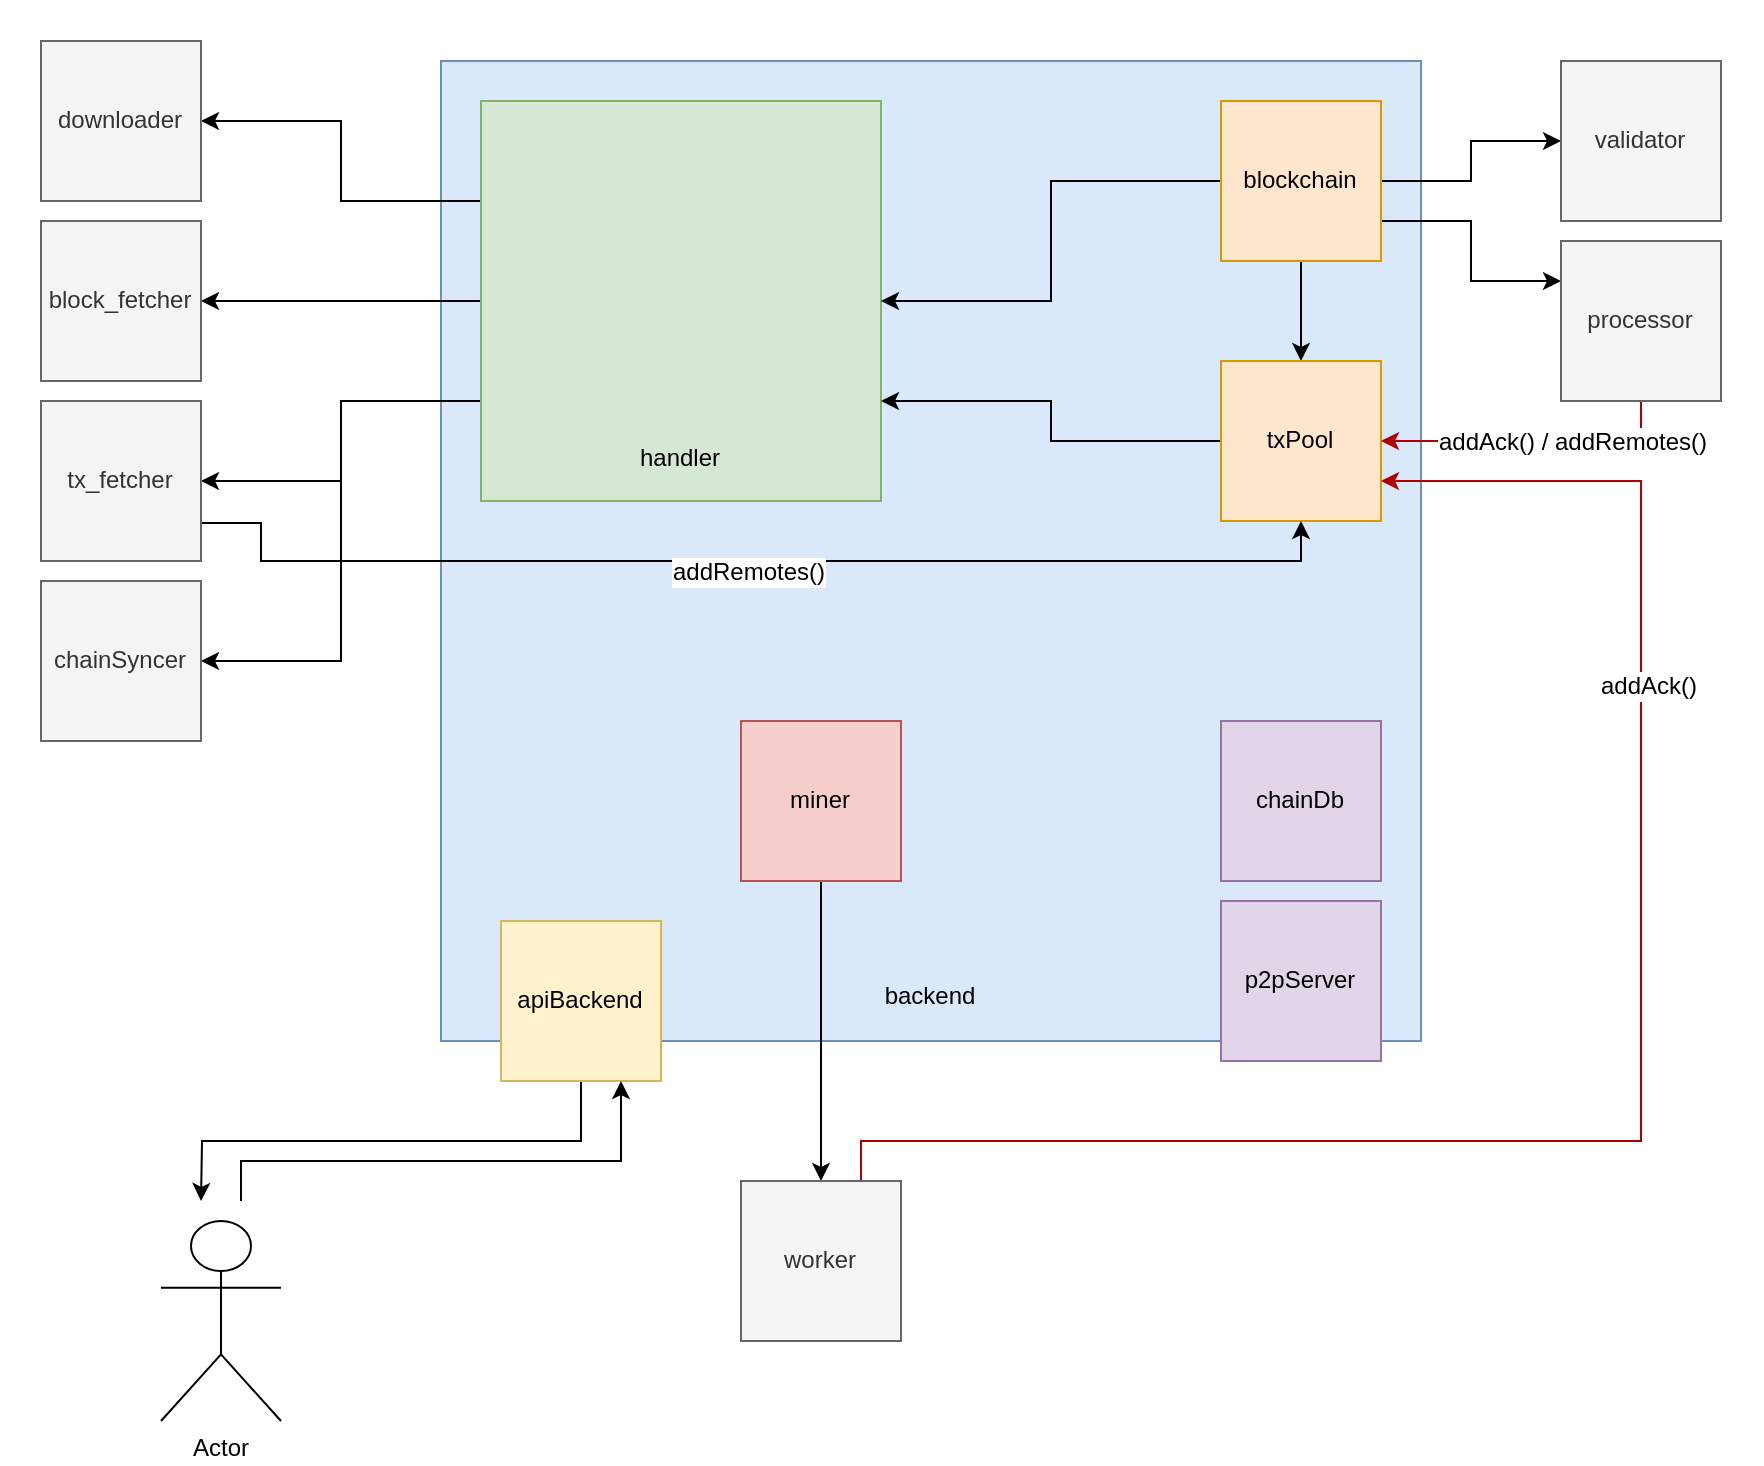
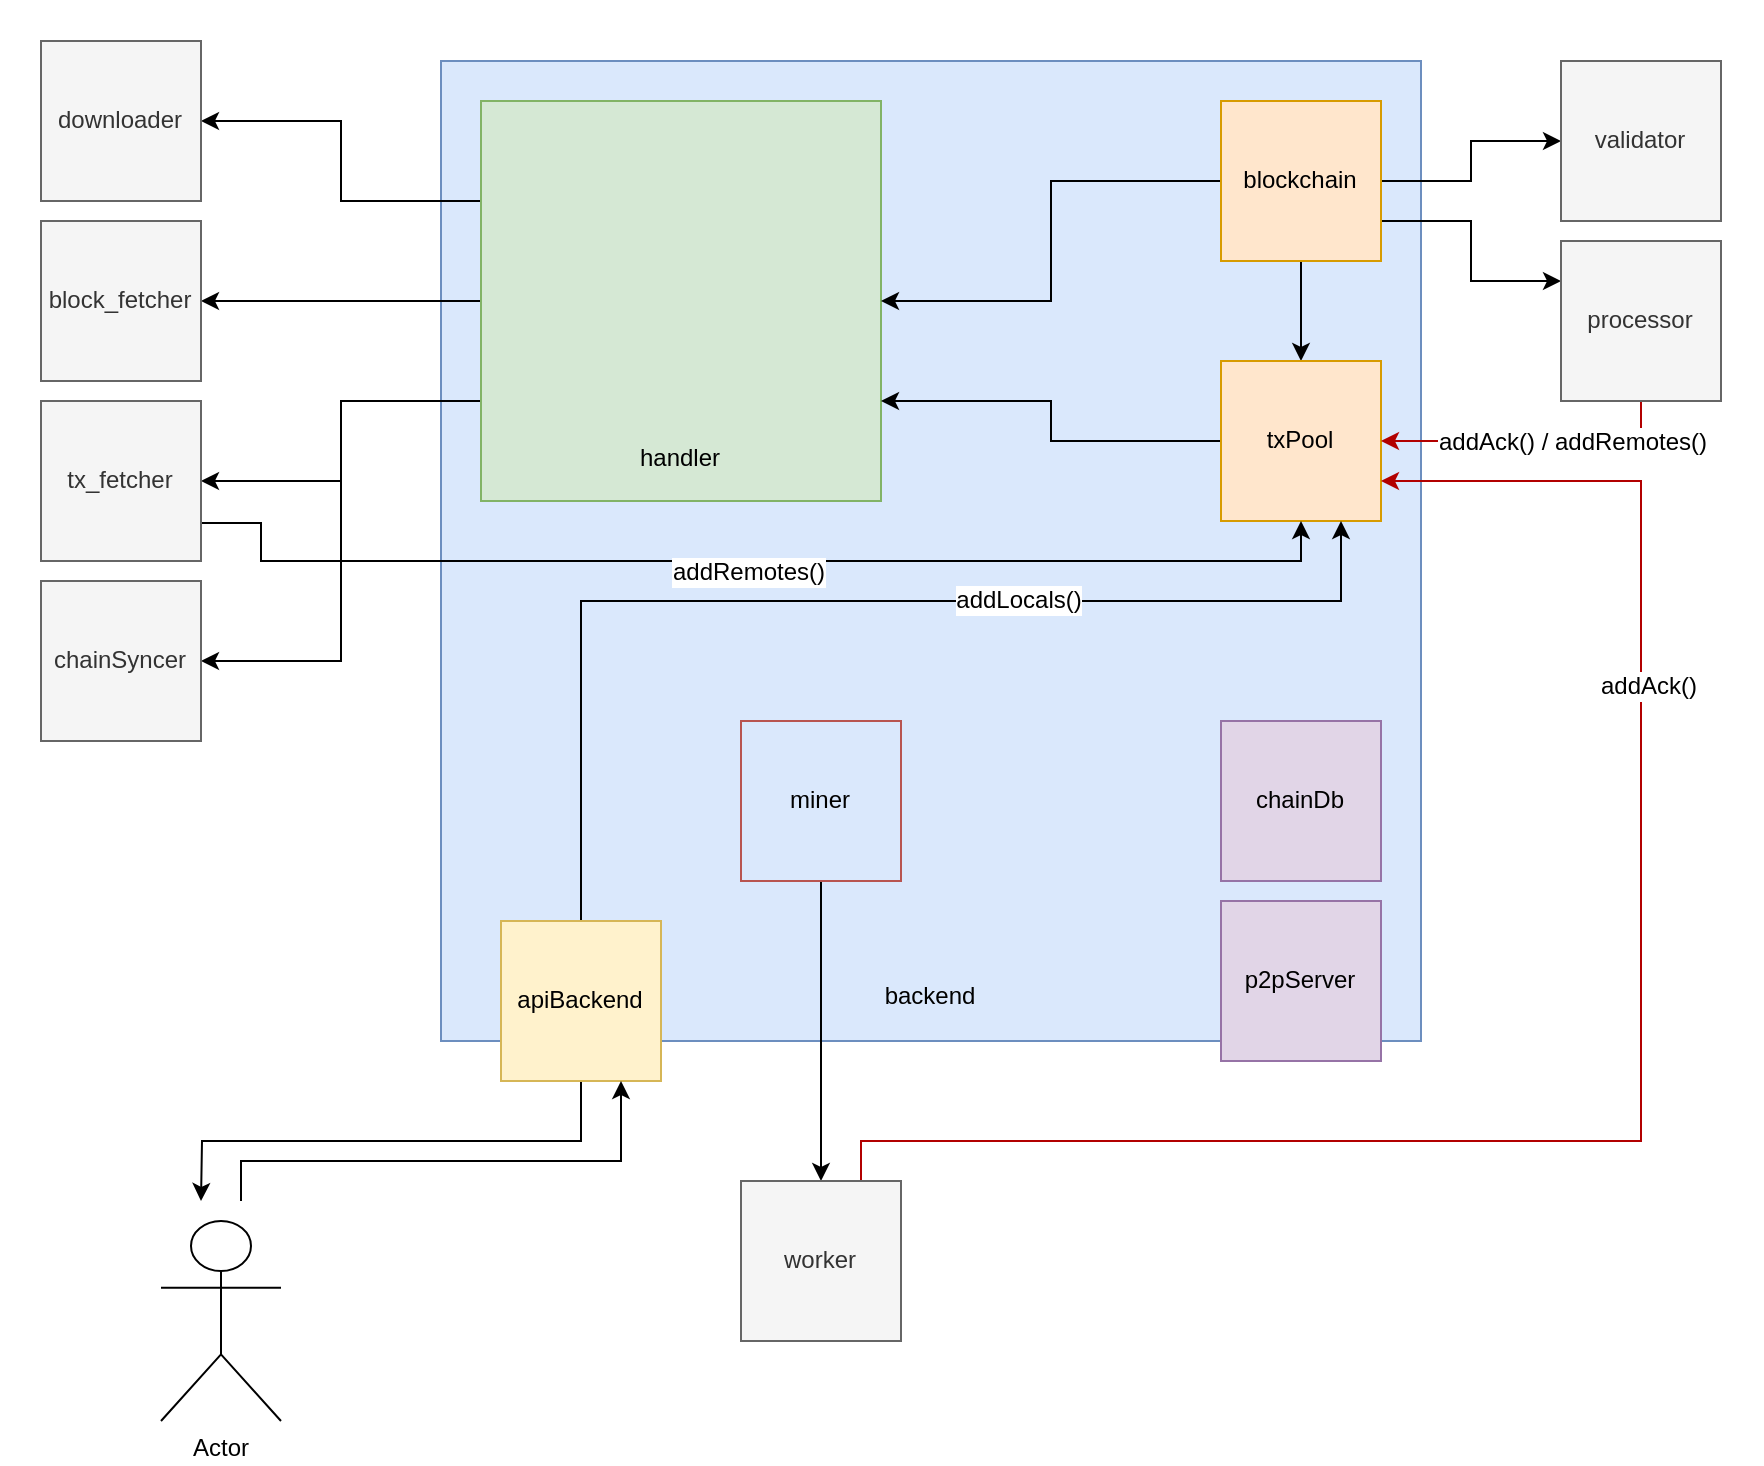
edge "apiBackend" -> "txPool": added, label "addLocals()"
node "miner": fillcolor #f8cecc -> #dae8fc
